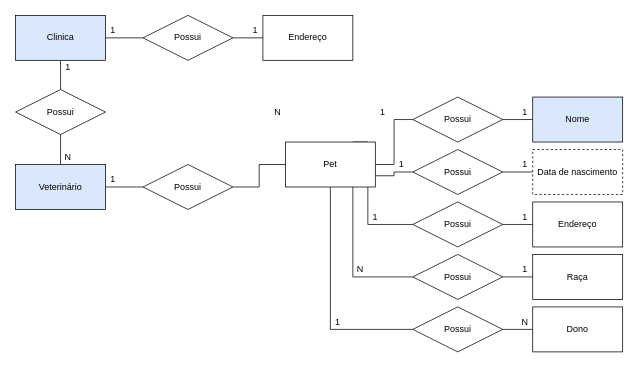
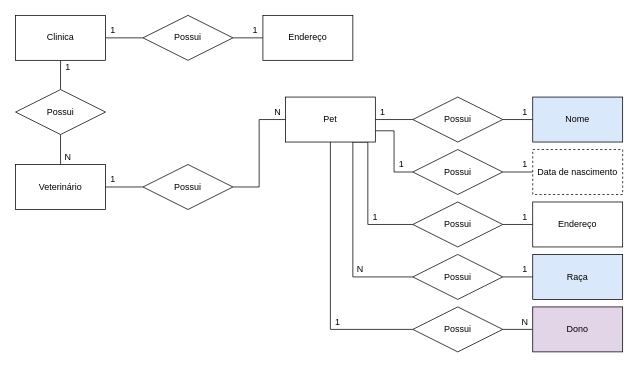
node "Clinica": fillcolor #dae8fc -> #ffffff
node "Pet": moved (330, 165) -> (330, 120)
node "Veterinário": fillcolor #dae8fc -> #ffffff
node "Raça": fillcolor #ffffff -> #dae8fc
node "Dono": fillcolor #ffffff -> #e1d5e7
